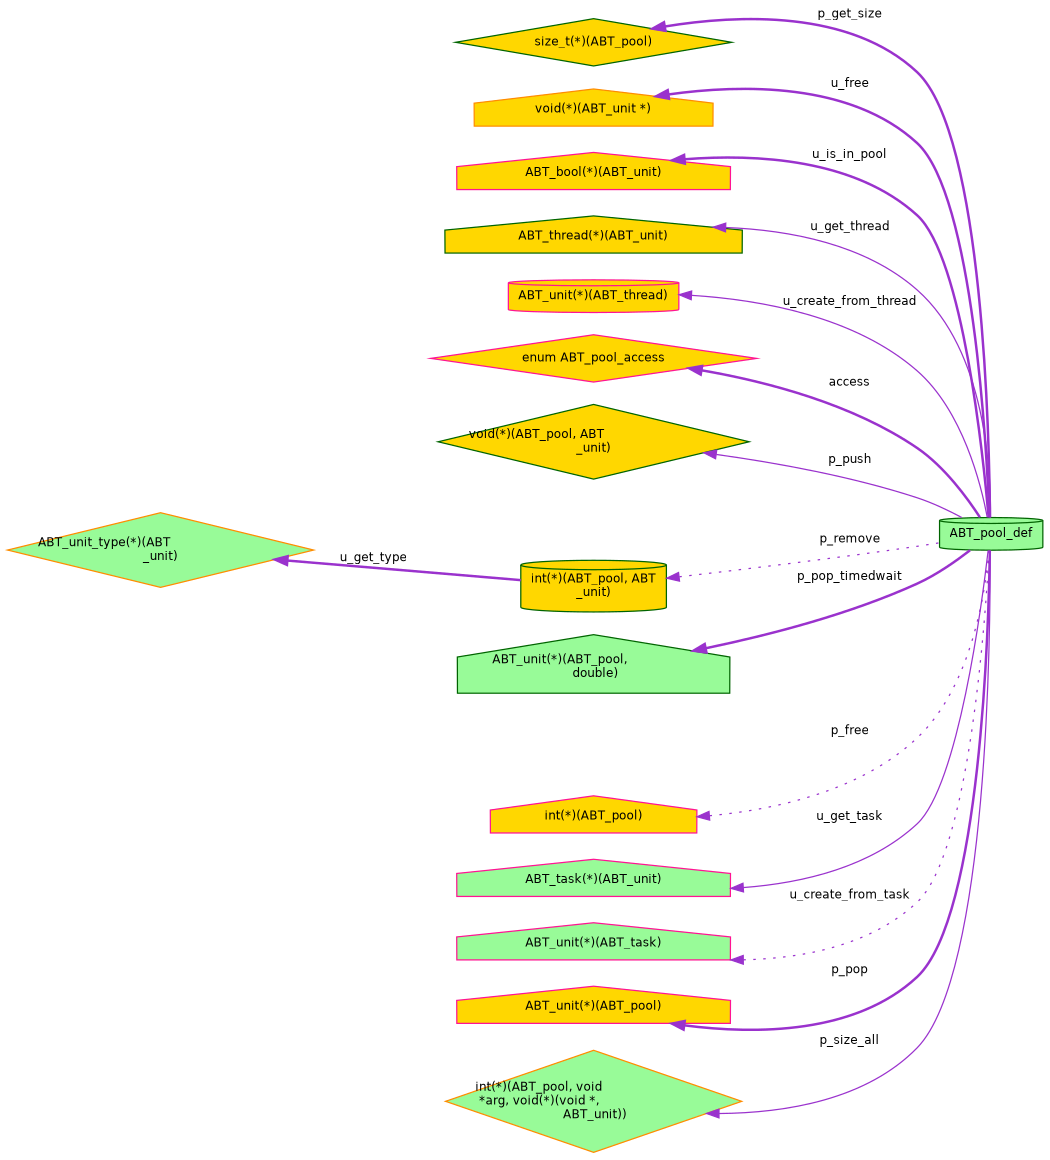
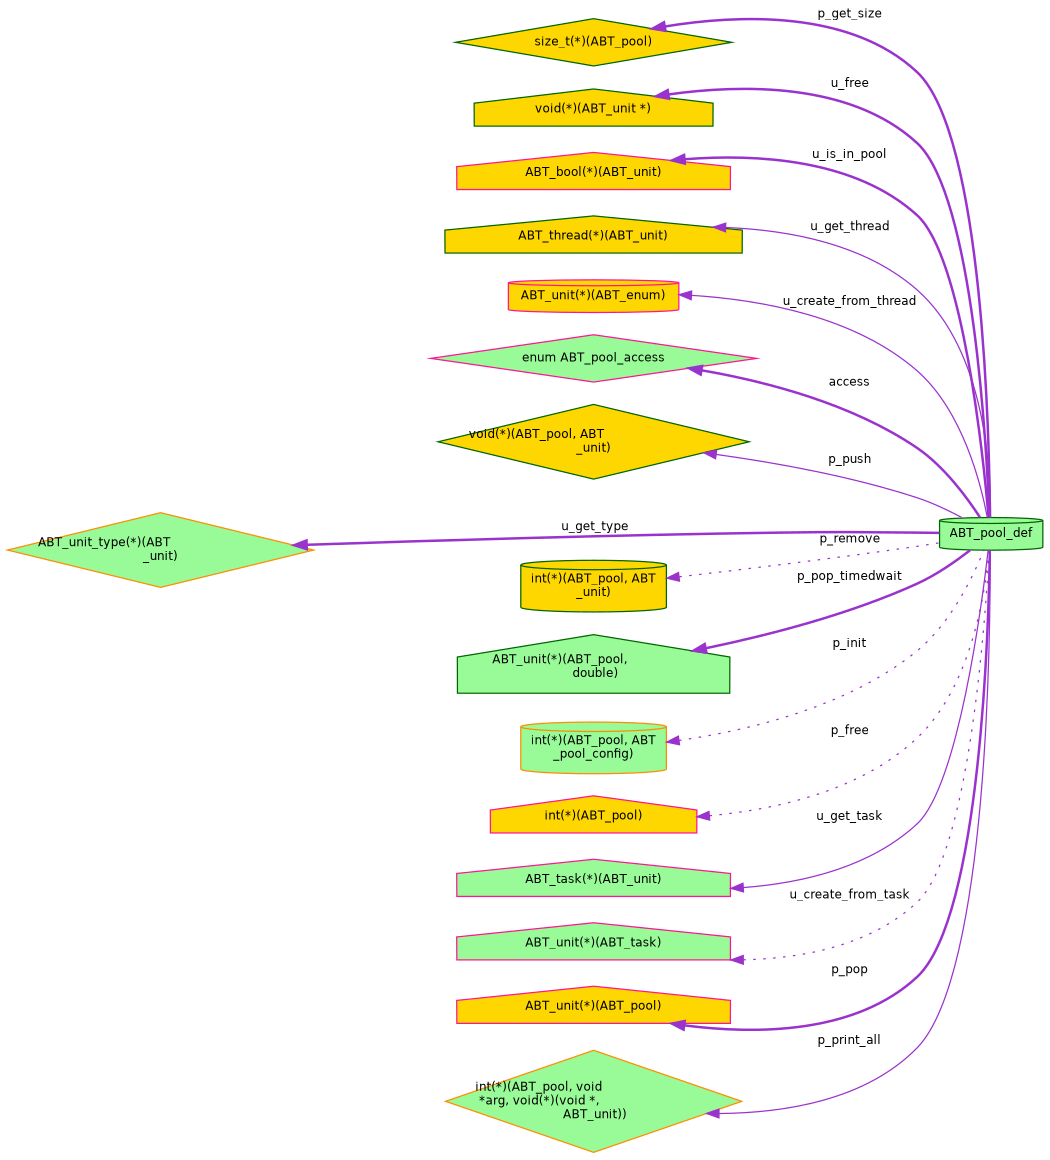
node "void(*)(ABT_unit *)": color darkorange -> darkgreen
node "ABT_unit(*)(ABT_thread)": label "ABT_unit(*)(ABT_thread)" -> "ABT_unit(*)(ABT_enum)"
node "enum ABT_pool_access": fillcolor gold -> palegreen
edge "int(*)(ABT_pool, ABT _unit)" -> "ABT_unit_type(*)(ABT _unit)": now "ABT_pool_def" -> "ABT_unit_type(*)(ABT _unit)"
node "int(*)(ABT_pool, ABT _pool_config)": added
edge "ABT_pool_def" -> "int(*)(ABT_pool, void *arg, void(*)(void *, ABT_unit))": label " p_size_all" -> " p_print_all"
